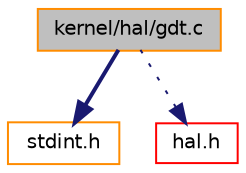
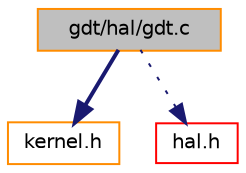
node "kernel/hal/gdt.c": label "kernel/hal/gdt.c" -> "gdt/hal/gdt.c"
node "stdint.h": label "stdint.h" -> "kernel.h"
